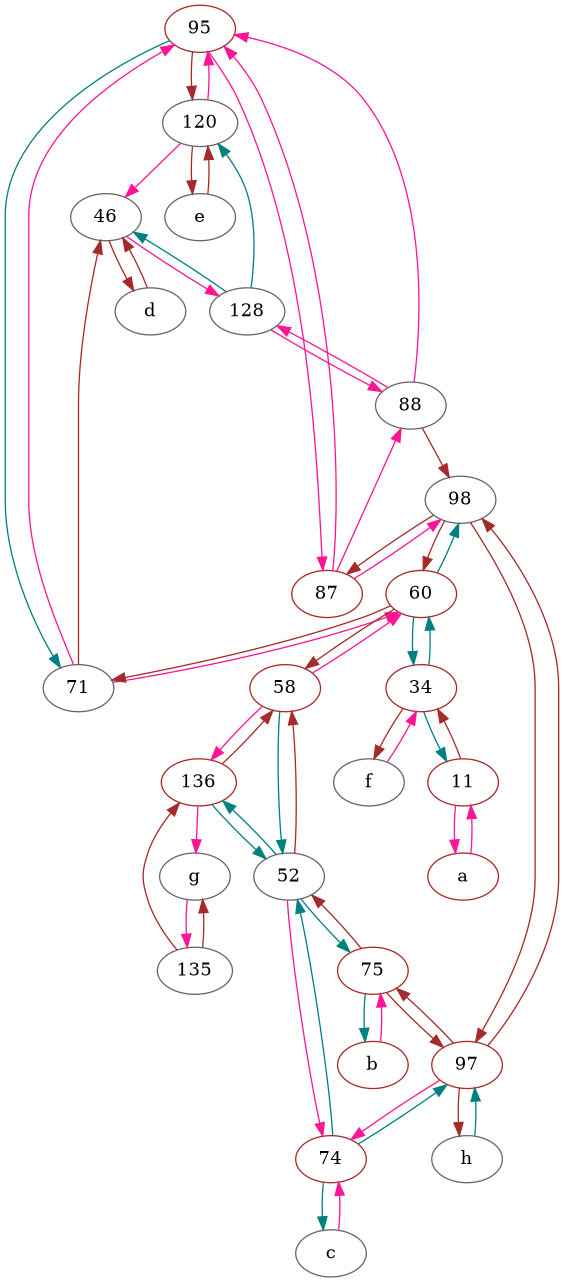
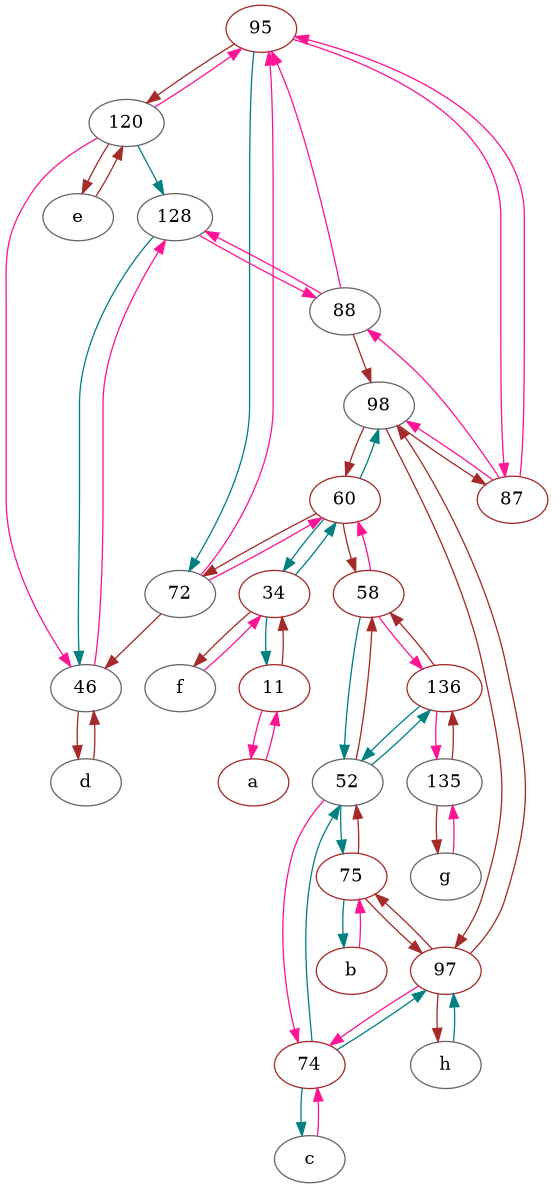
edge "128" -> "120": reversed
node "71": label "71" -> "72"
edge "136" -> "g": now "136" -> "135"
